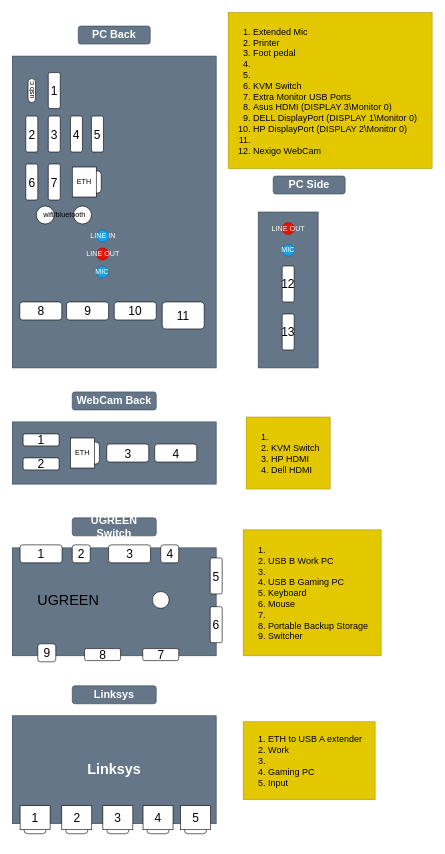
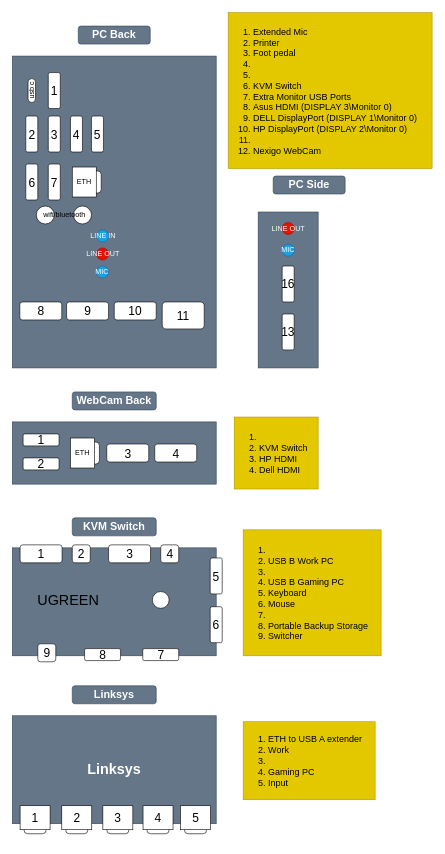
node "12": label "12" -> "16"
node "KVM Switch HP HDMI Dell HDMI": moved (288, 453) -> (276, 453)
node "UGREEN Switch": label "UGREEN Switch" -> "KVM Switch"
